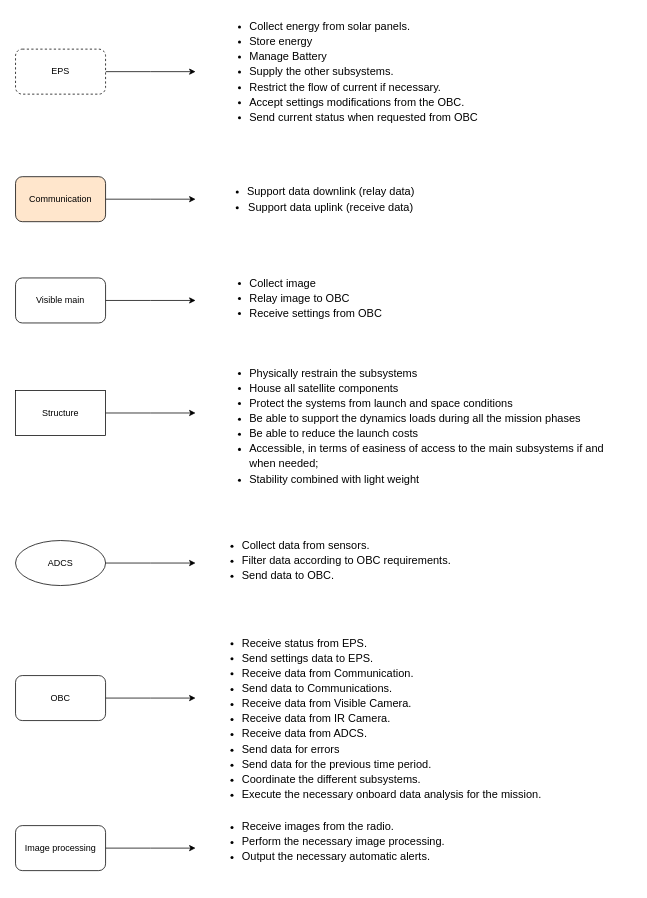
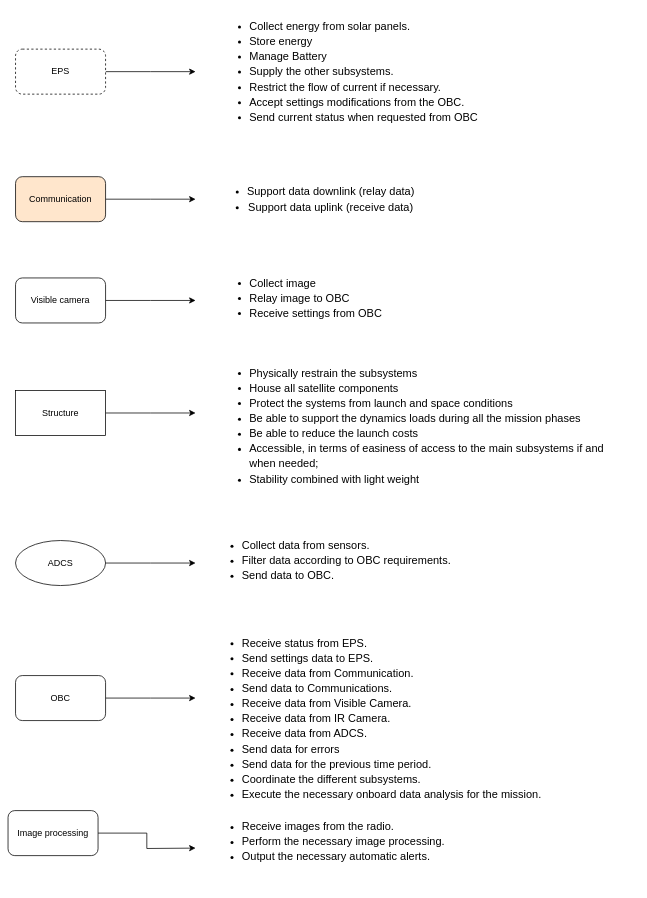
node "Visible main": label "Visible main" -> "Visible camera"
node "Image processing": moved (60, 848) -> (53, 833)
